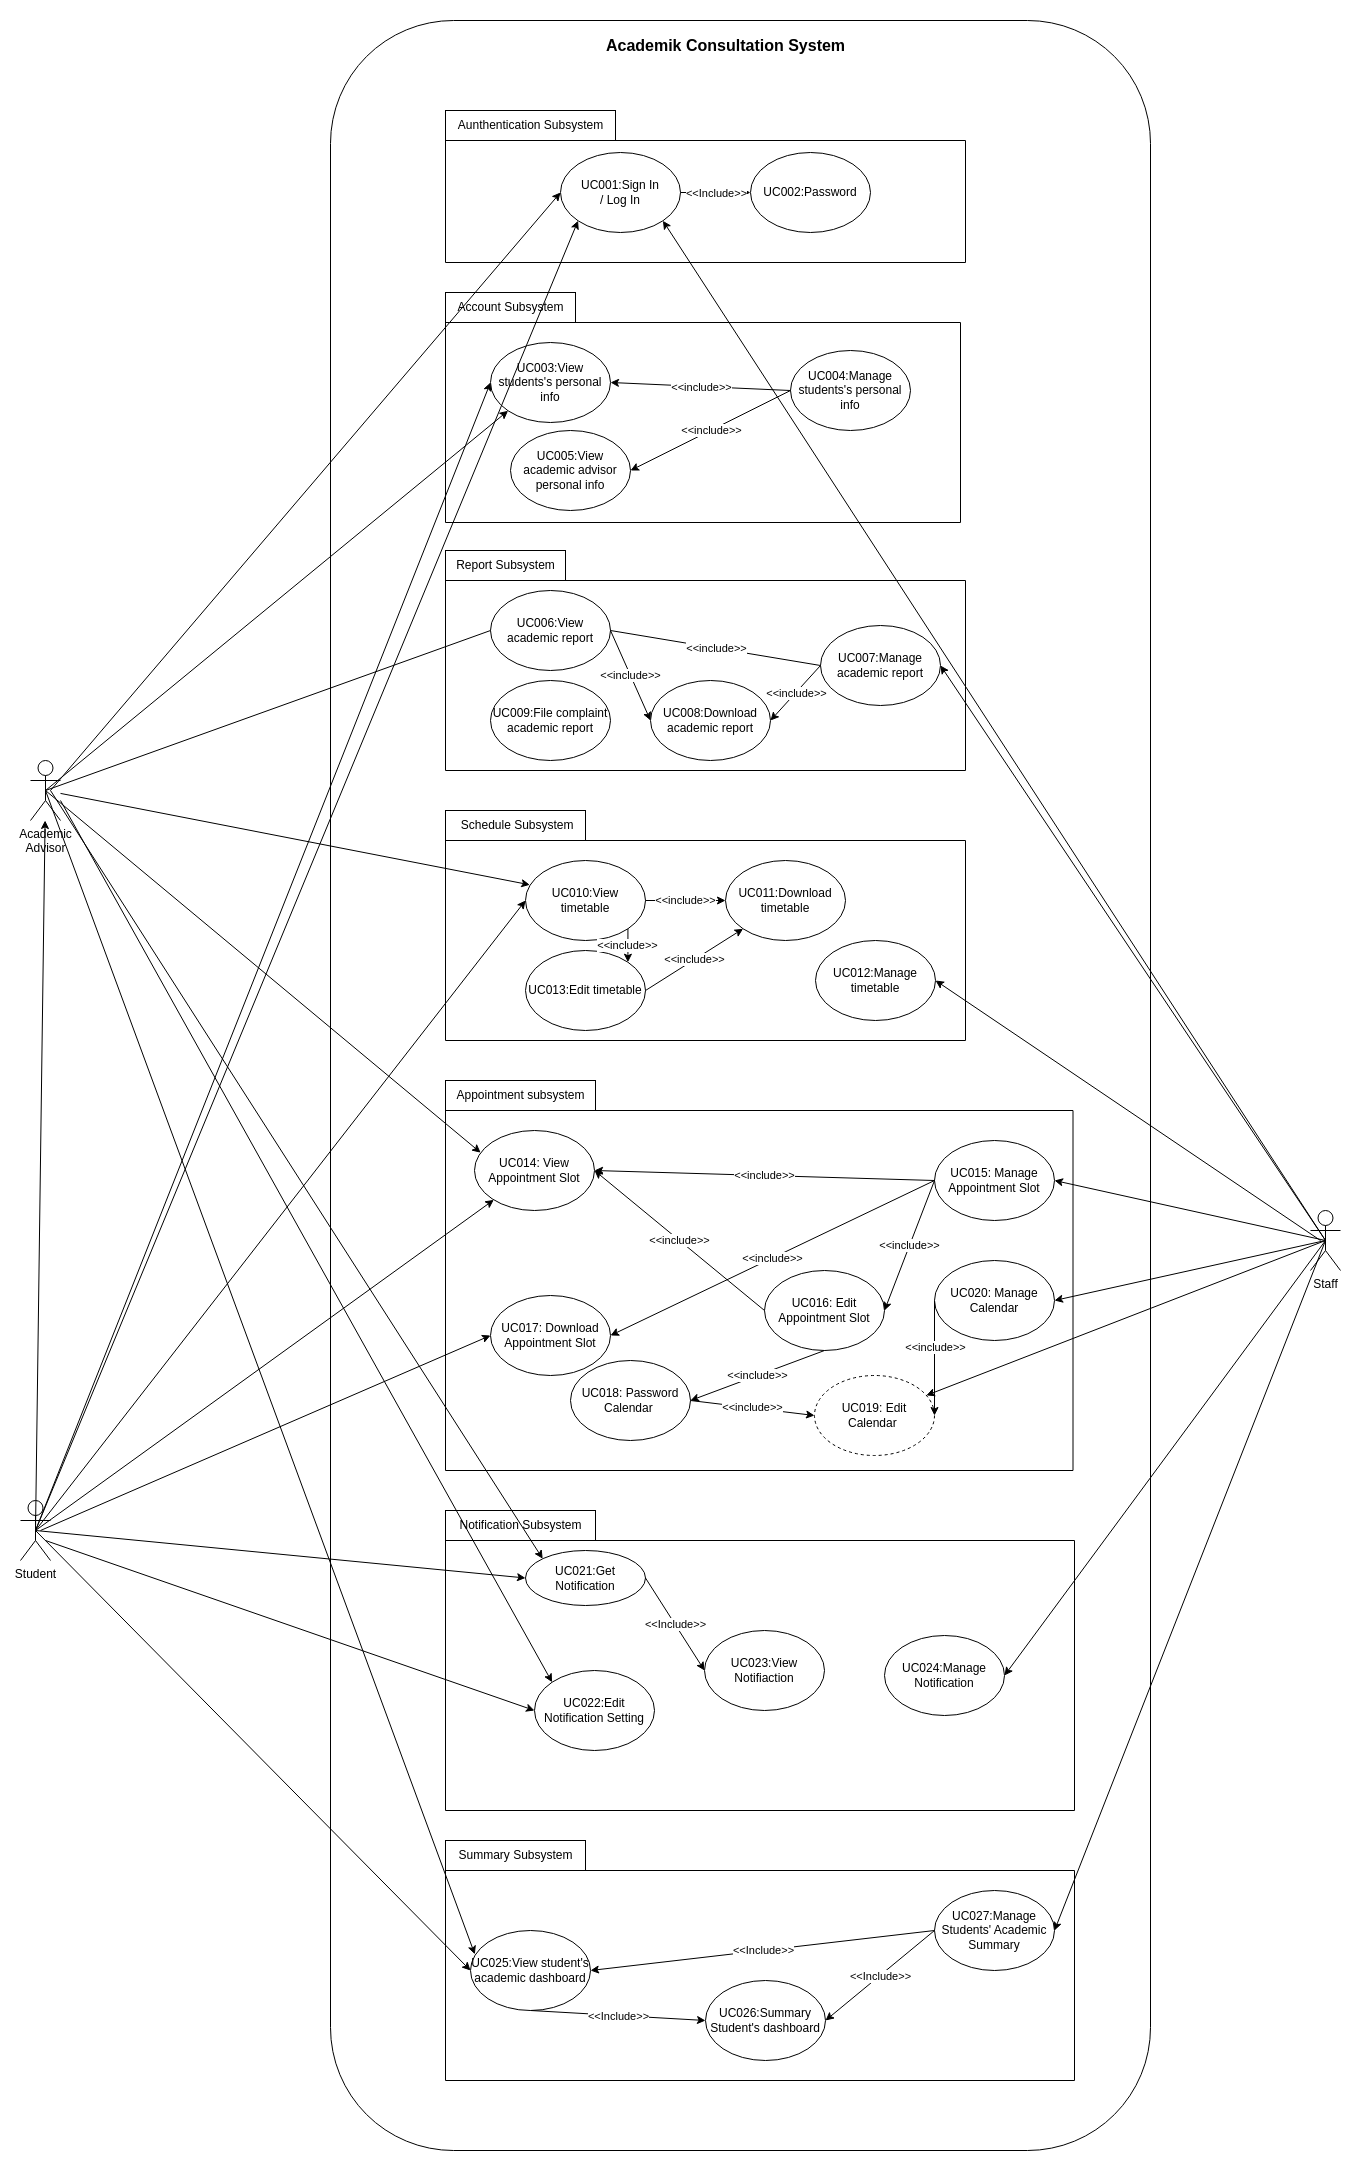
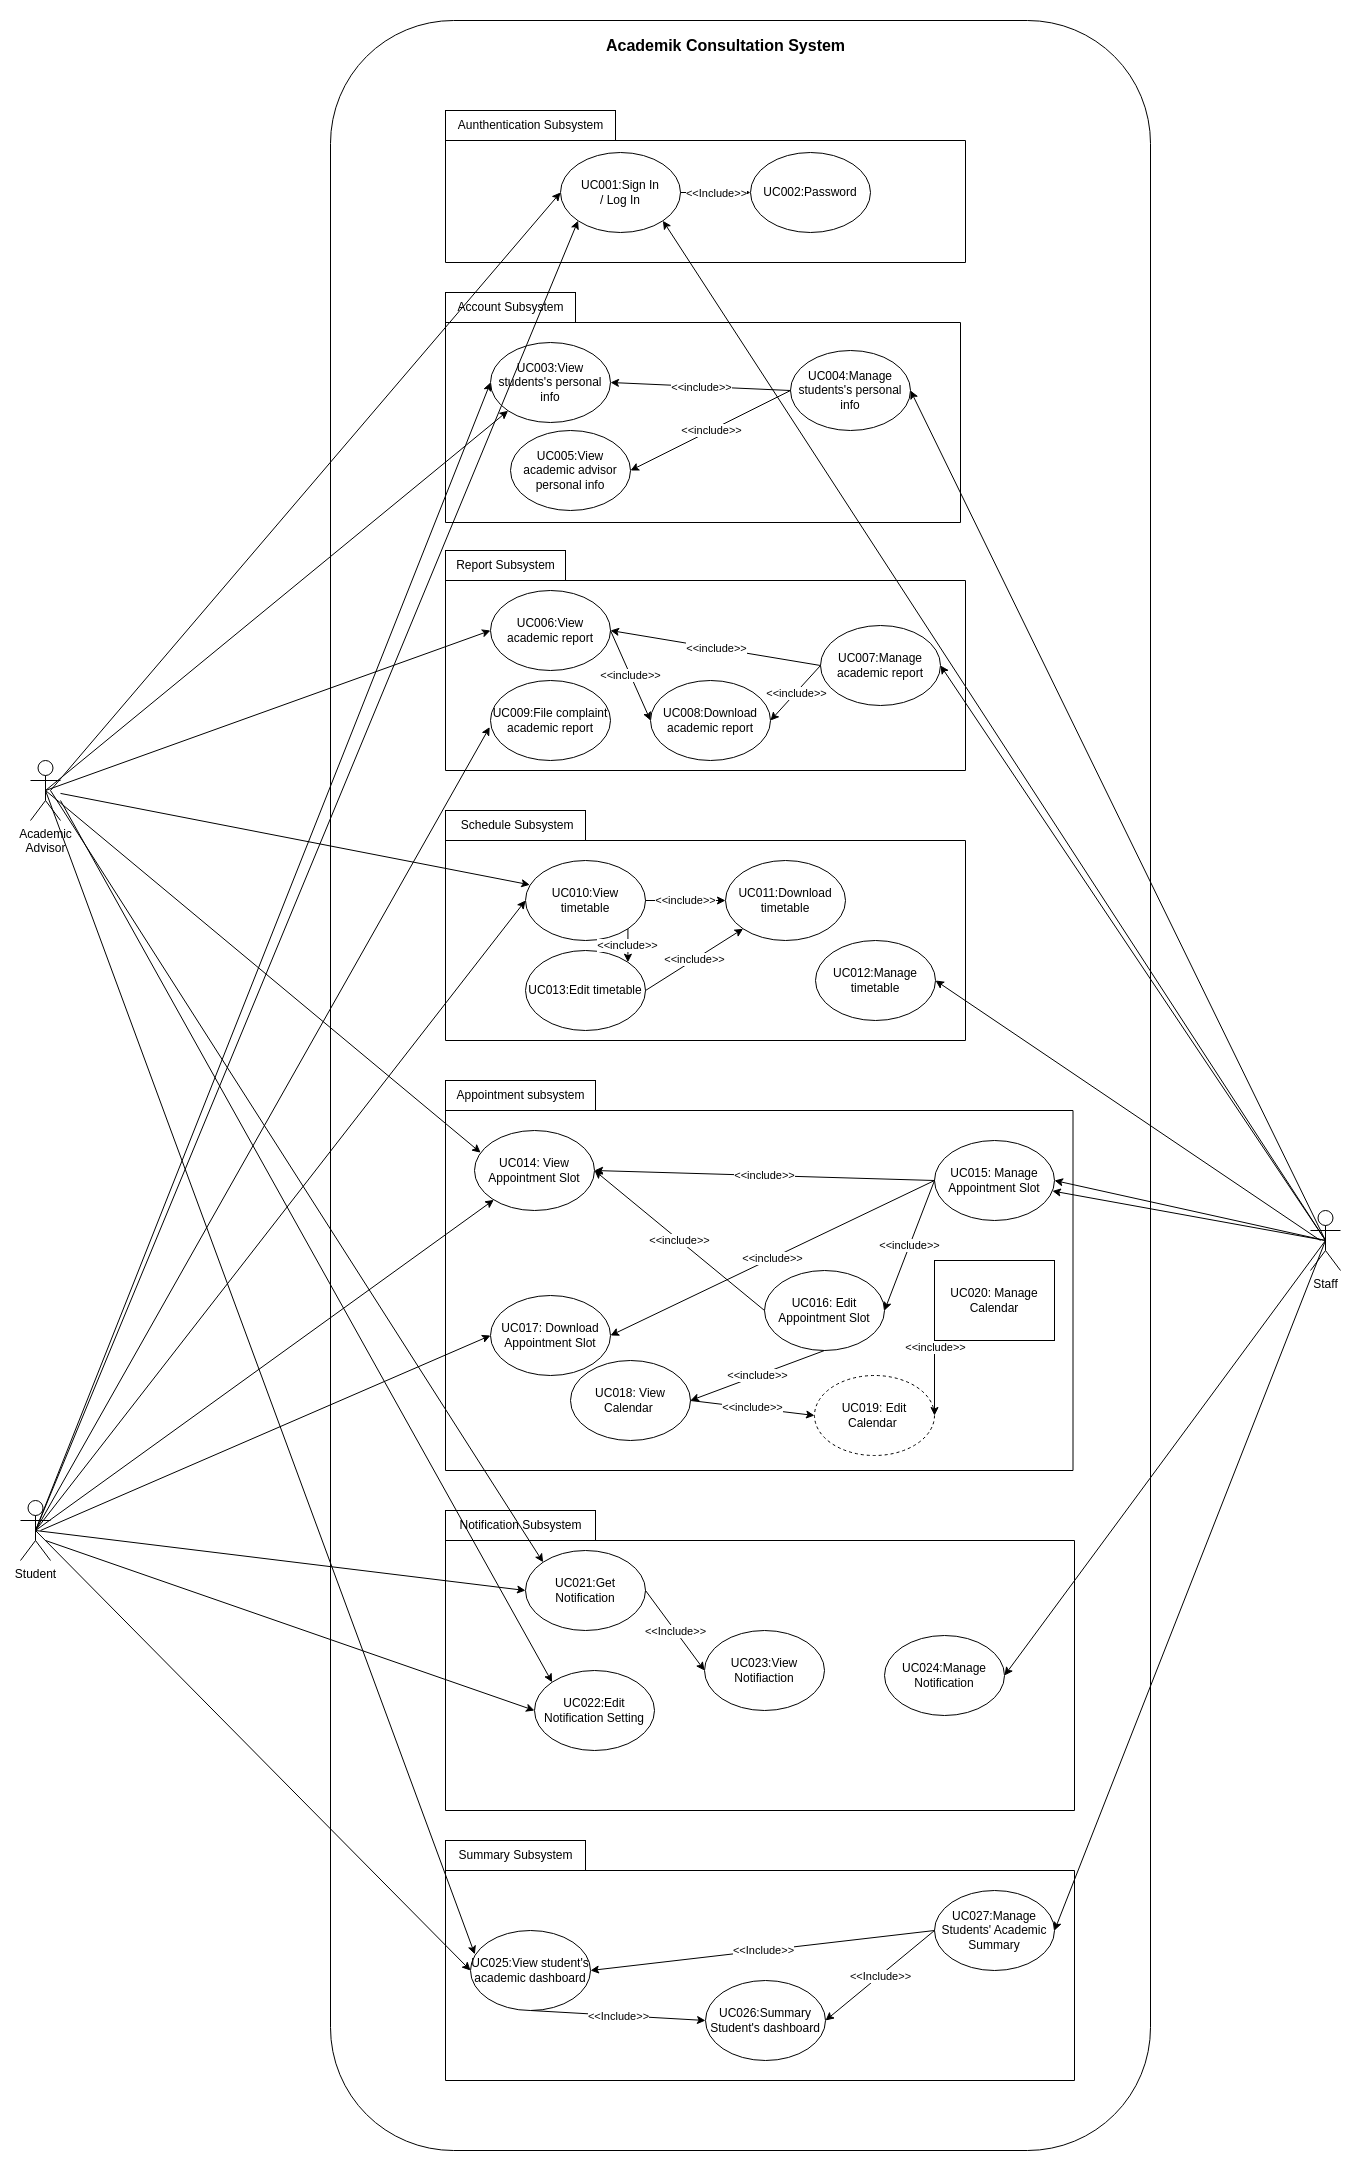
edge "UC006:View academic report" -- "UC007:Manage academic report": arrowhead none -> classic
edge "UC006:View academic report" -- "Academic Advisor": arrowhead none -> classic
edge "Student" -> "Academic Advisor": now "Student" -> "UC009:File complaint academic report"
edge "Staff" -> "UC020: Manage Calendar": now "Staff" -> "UC015: Manage Appointment Slot"
node "UC020: Manage Calendar": shape ellipse -> rectangle
edge "Staff" -> "UC019: Edit Calendar": now "Staff" -> "UC004:Manage students's personal info"
node "UC018: Password Calendar": label "UC018: Password Calendar" -> "UC018: View Calendar"
node "UC021:Get Notification": size 120x55 -> 120x80
